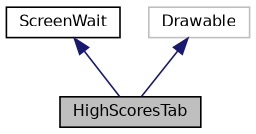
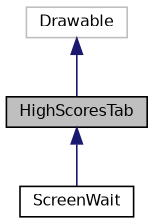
edge "HighScoresTab" -> "ScreenWait": reversed
